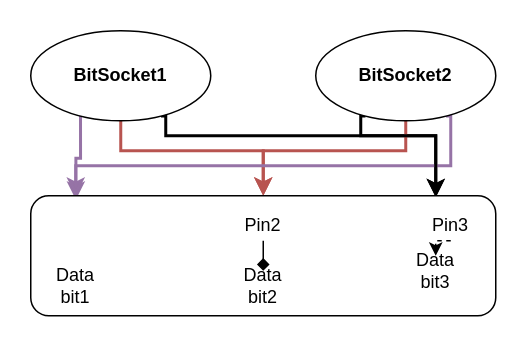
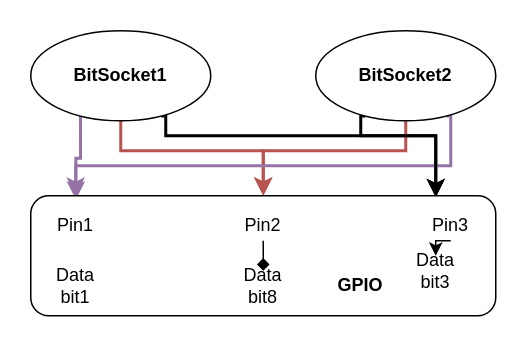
node "Pin1": added
edge "Pin3" -> "Data bit3": style dashed -> solid
node "Data bit2": label "Data bit2" -> "Data bit8"
node "GPIO": added
